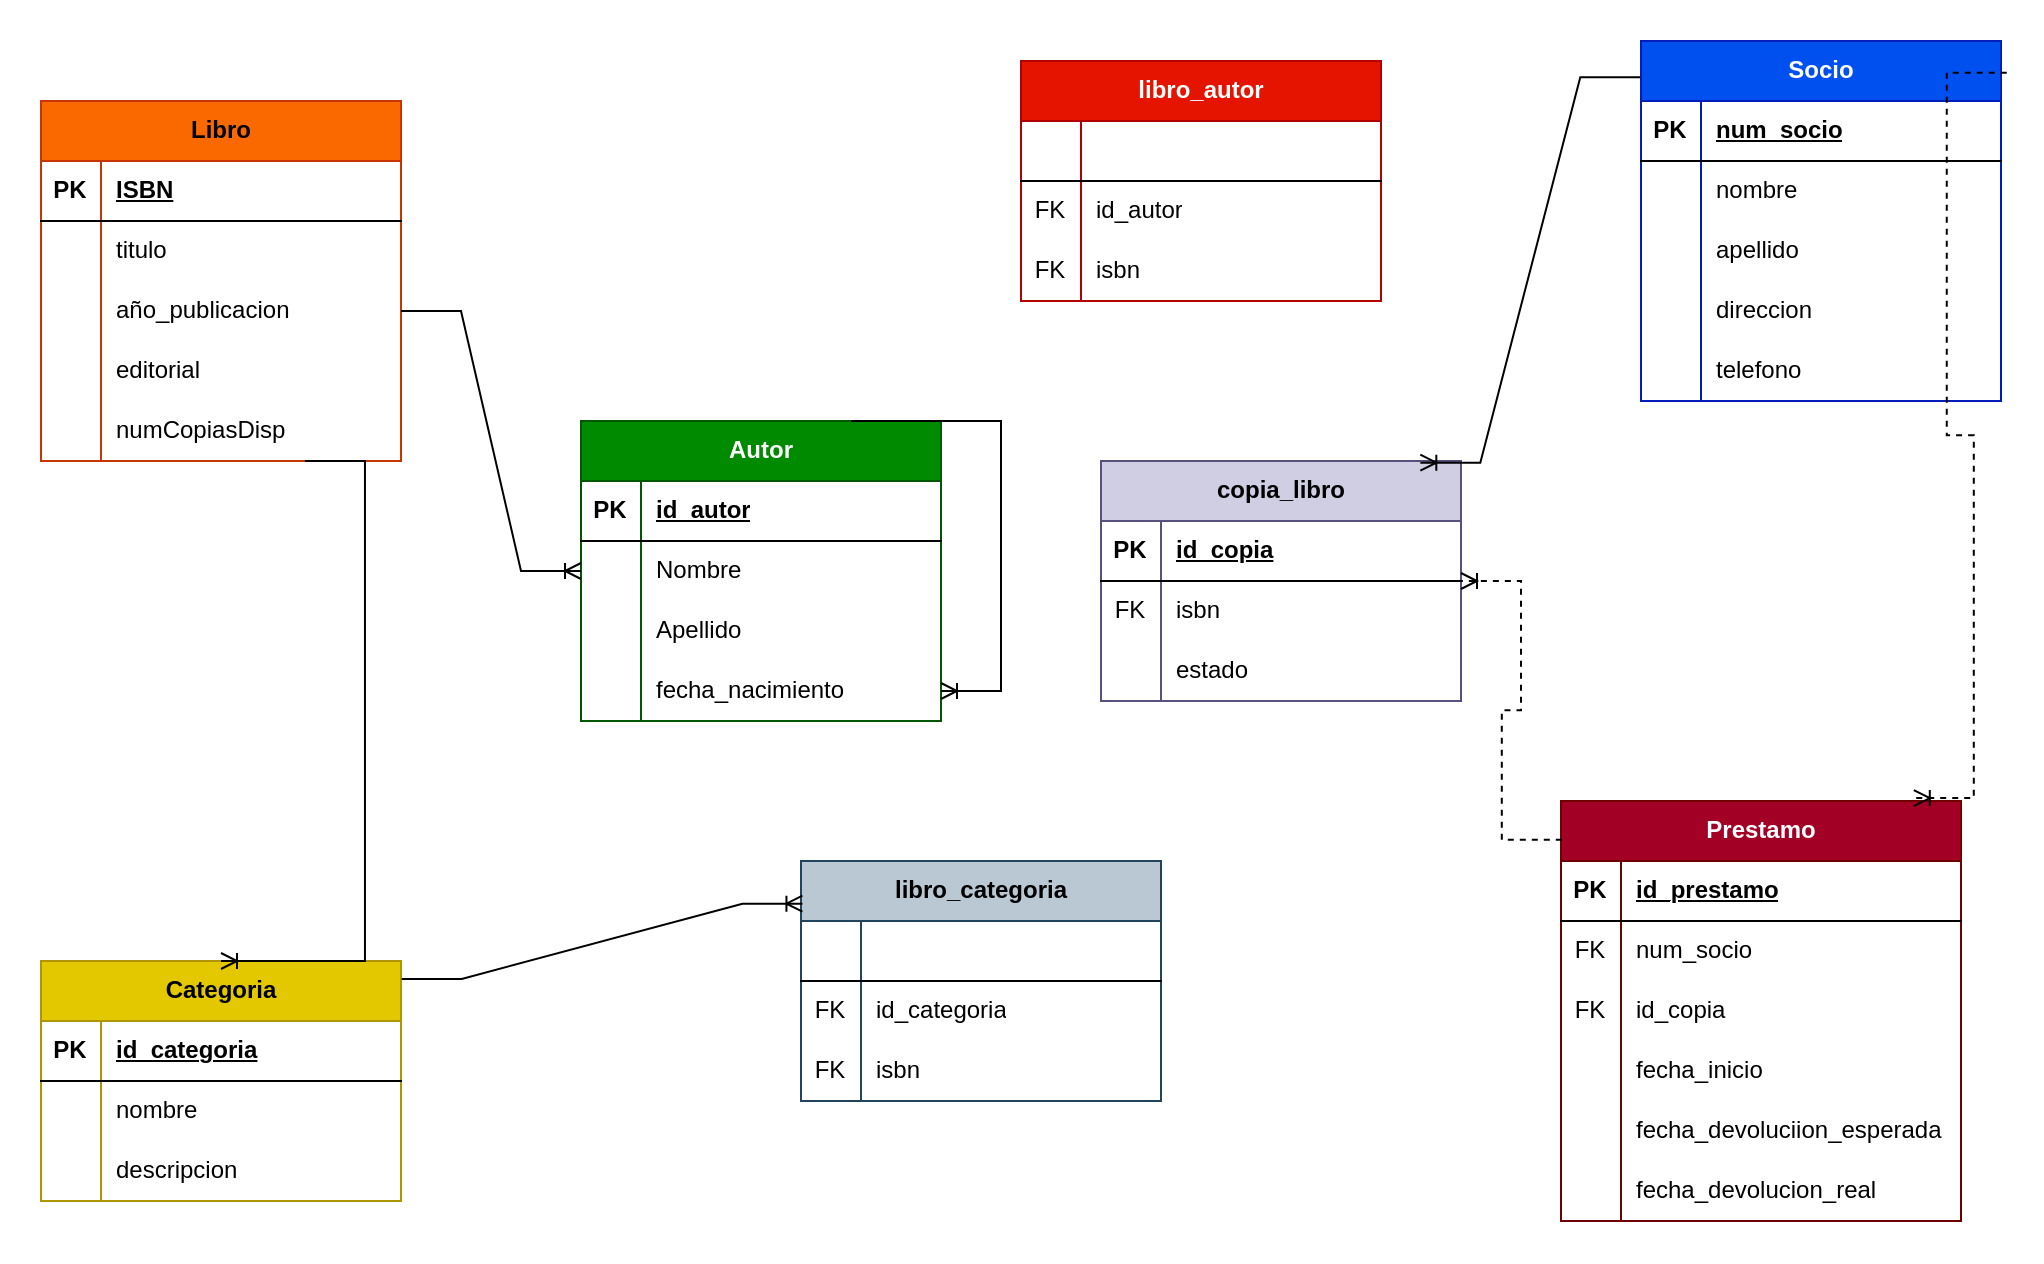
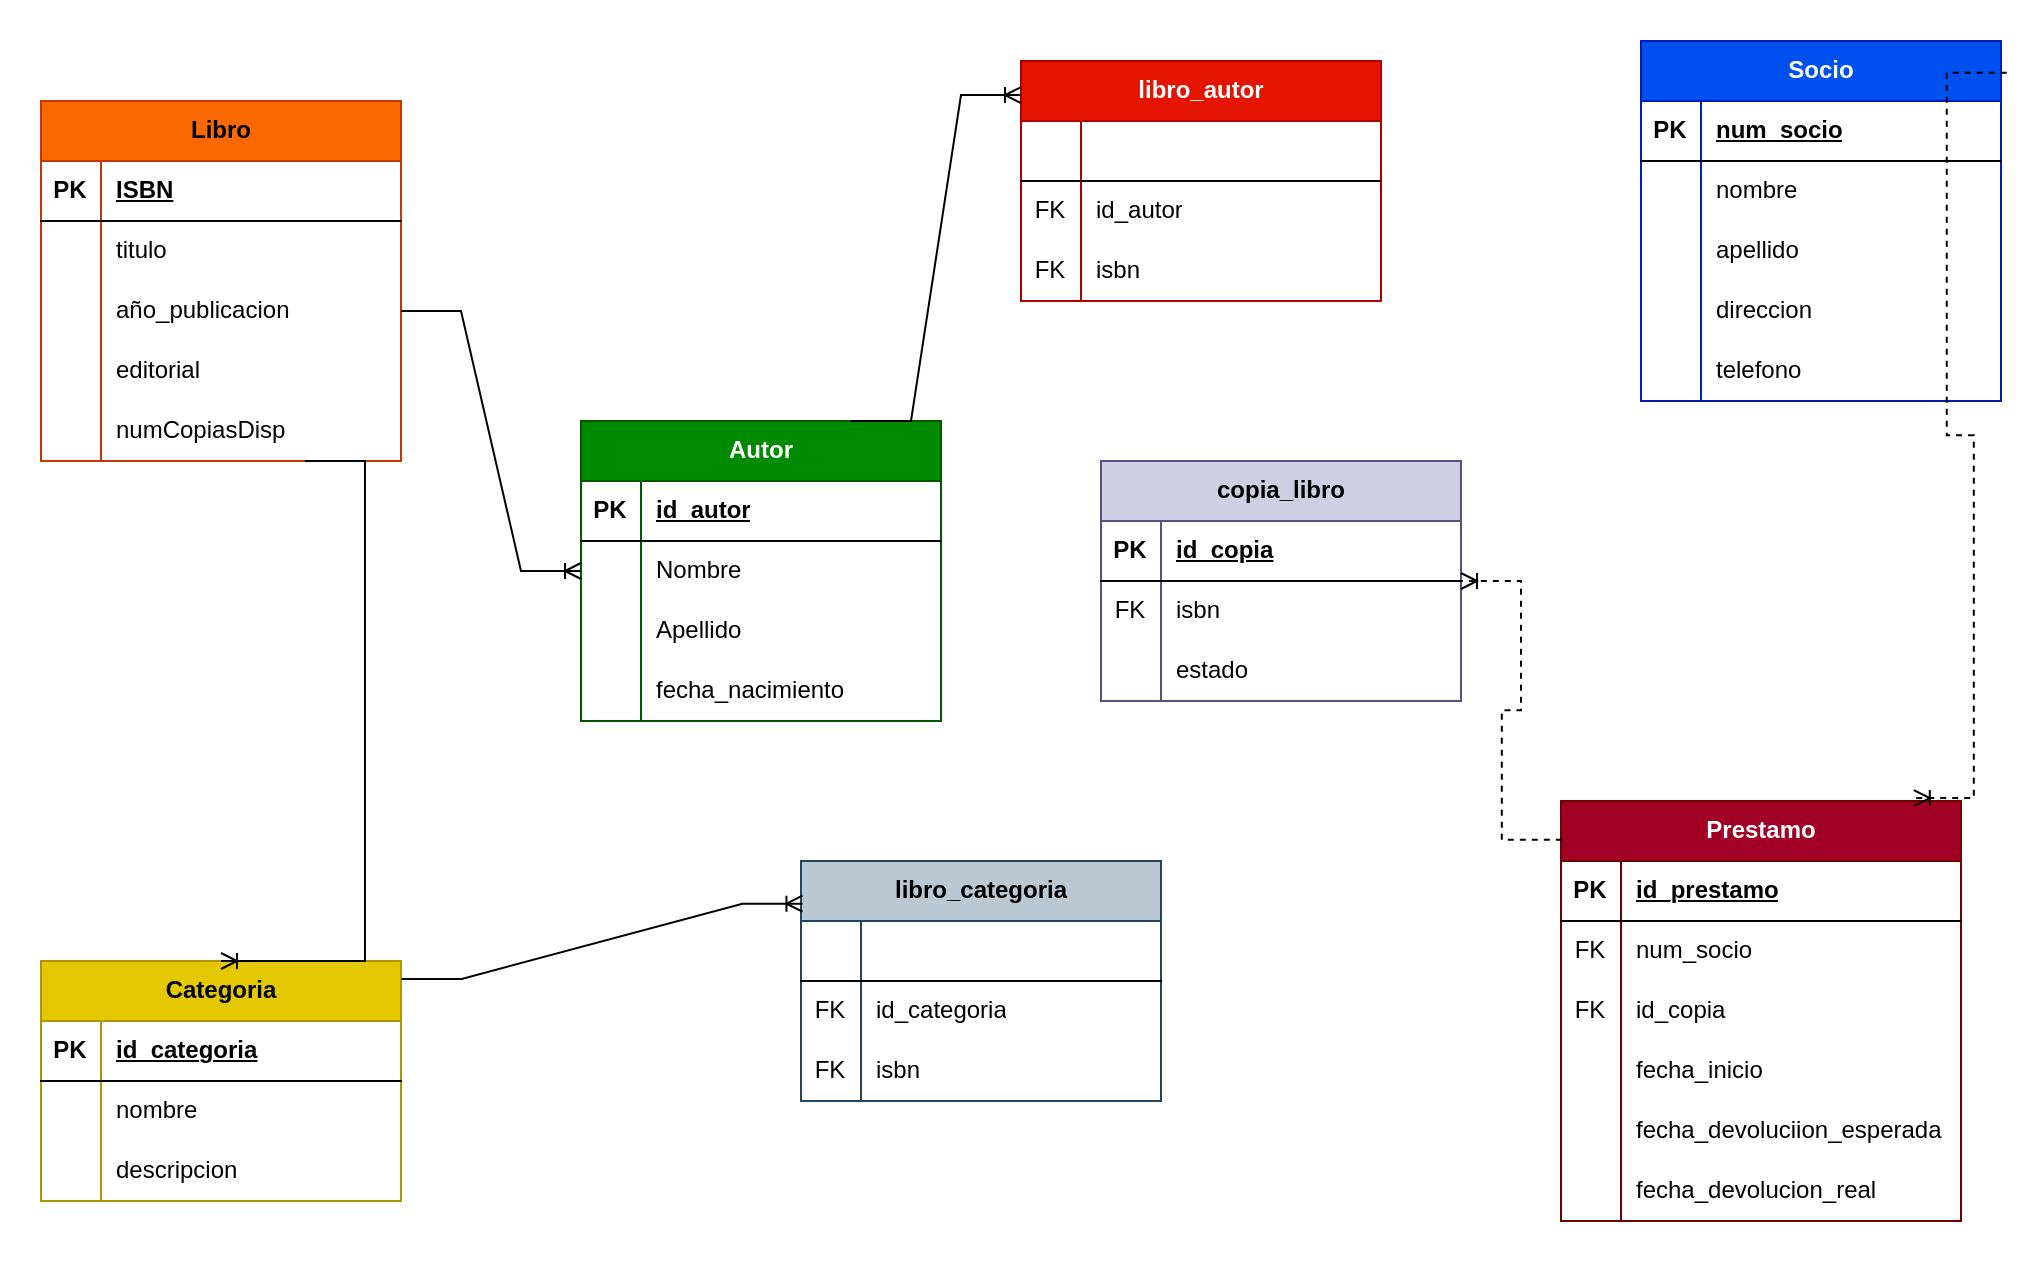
edge "Socio" -> "copia_libro": removed
edge "Autor" -> "fecha_nacimiento": now "Autor" -> "libro_autor"
